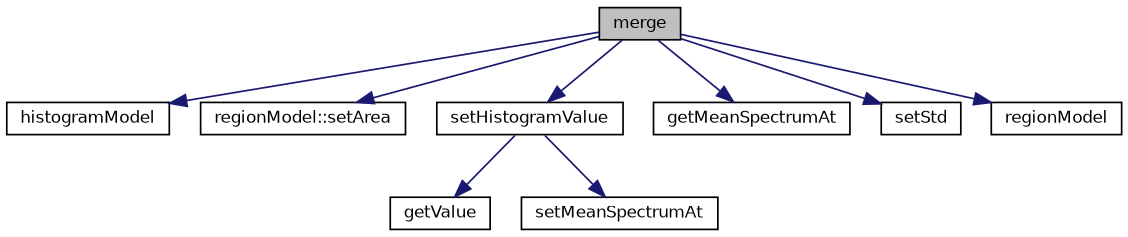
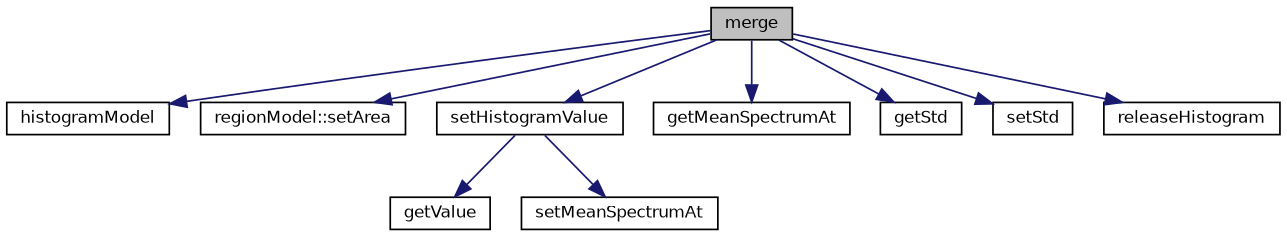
node "getStd": added
node "regionModel": label "regionModel" -> "releaseHistogram"
